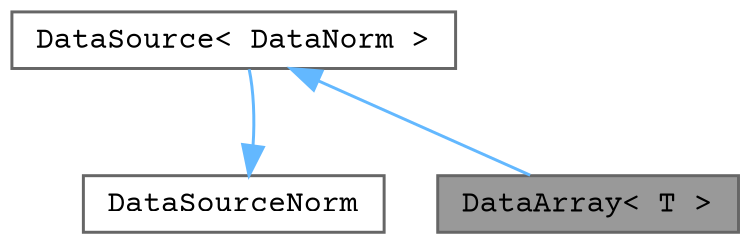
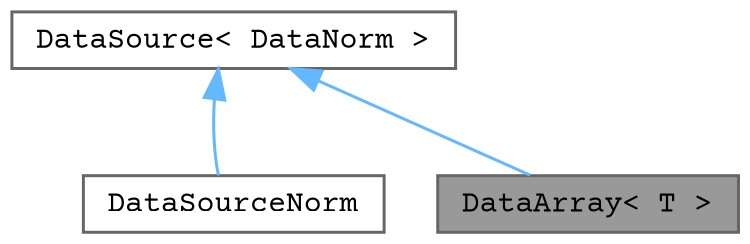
edge "DataSource< DataNorm >" -> "DataSourceNorm": reversed
